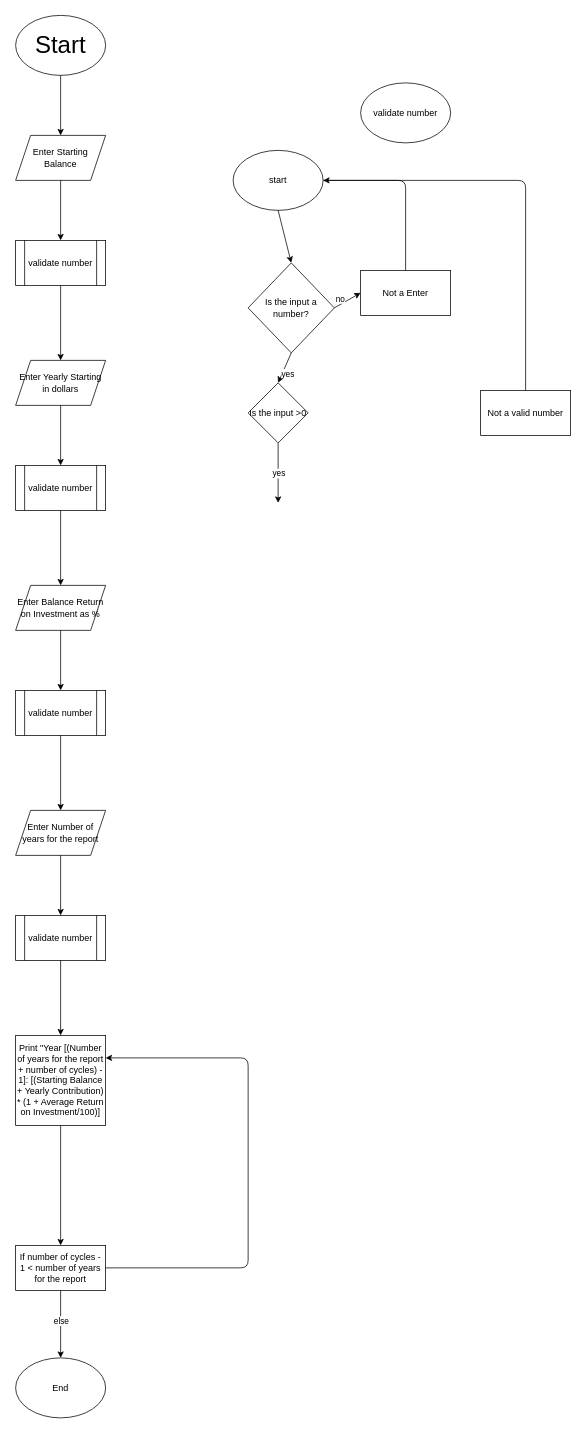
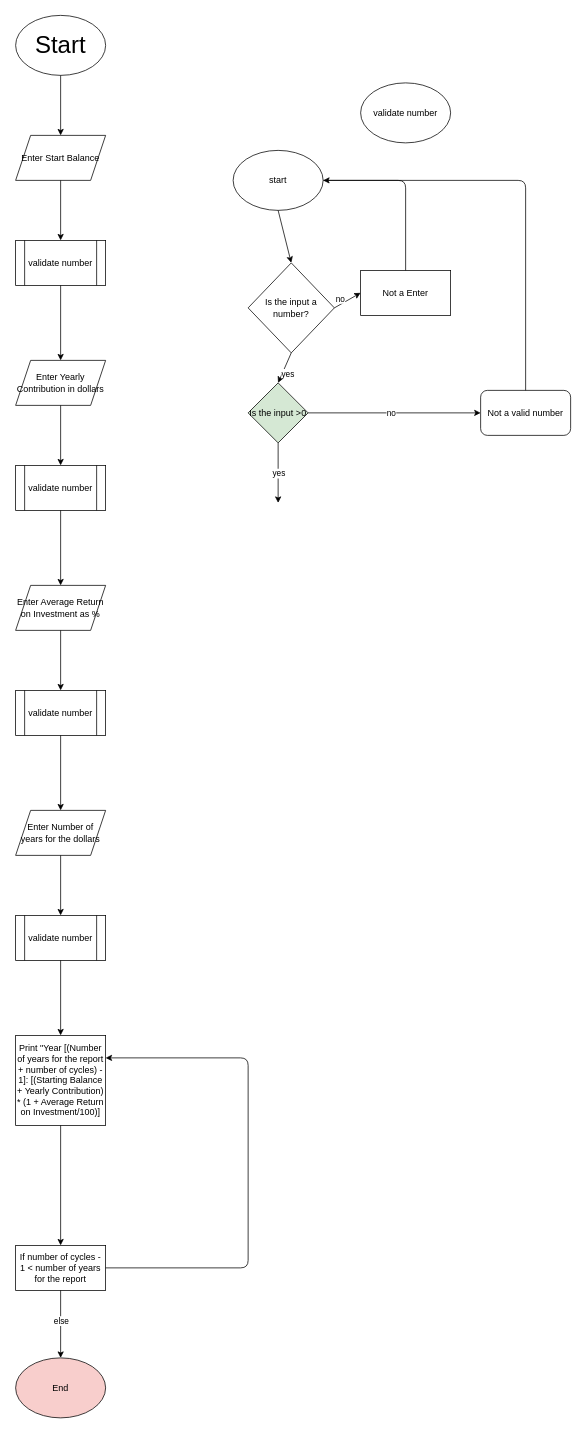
node "Enter Starting Balance": label "Enter Starting Balance" -> "Enter Start Balance"
node "Enter Yearly Starting in dollars": label "Enter Yearly Starting in dollars" -> "Enter Yearly Contribution in dollars"
node "Is the input >0": fillcolor #ffffff -> #d5e8d4
edge "Is the input >0" -> "Not a valid number": added, label "no"
node "Not a valid number": shape rectangle -> rounded rectangle
node "Enter Balance Return on Investment as %": label "Enter Balance Return on Investment as %" -> "Enter Average Return on Investment as %"
node "Enter Number of years for the report": label "Enter Number of years for the report" -> "Enter Number of years for the dollars"
node "End": fillcolor #ffffff -> #f8cecc
